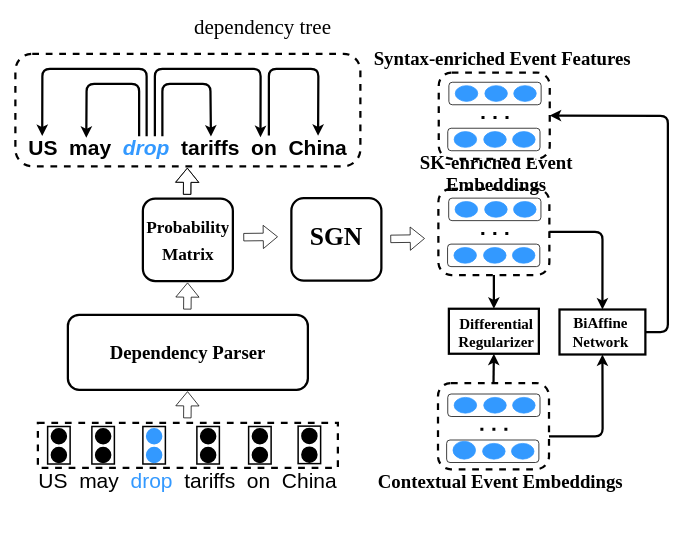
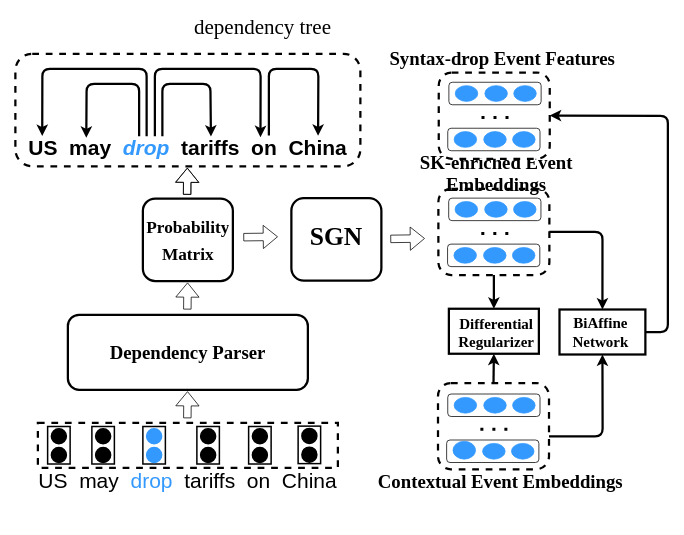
node "Syntax-enriched Event Features": label "Syntax-enriched Event Features" -> "Syntax-drop Event Features"
